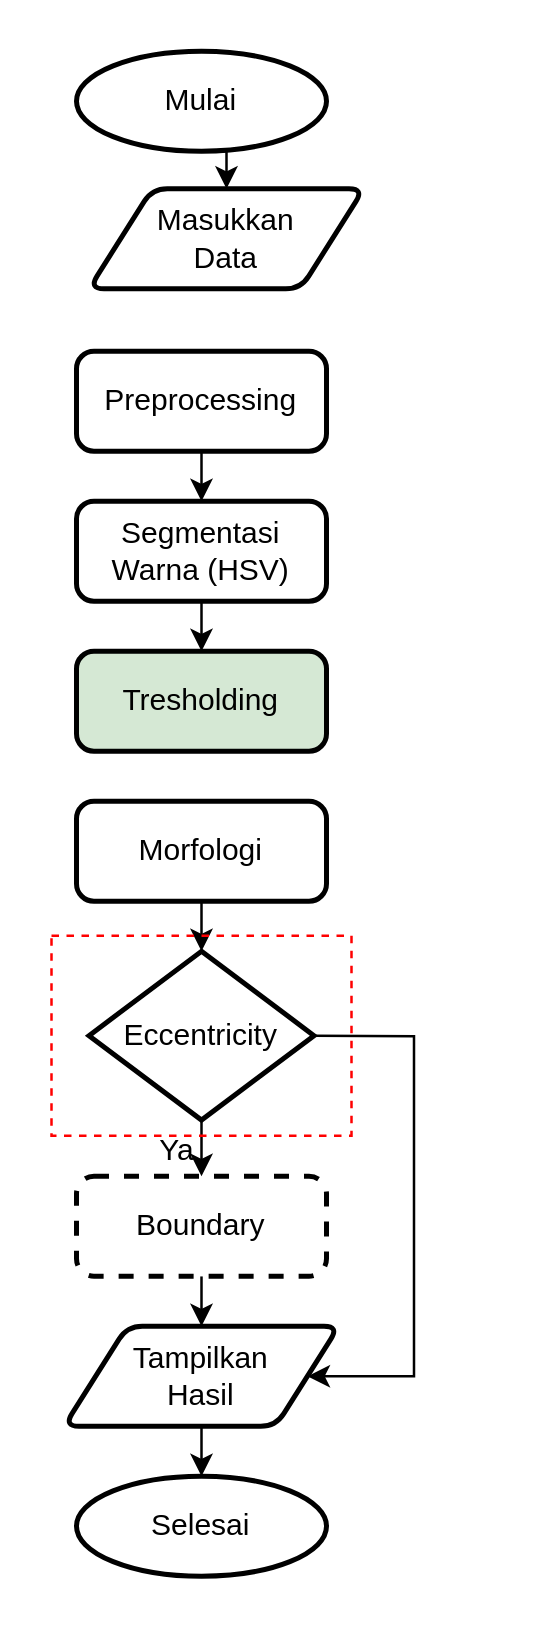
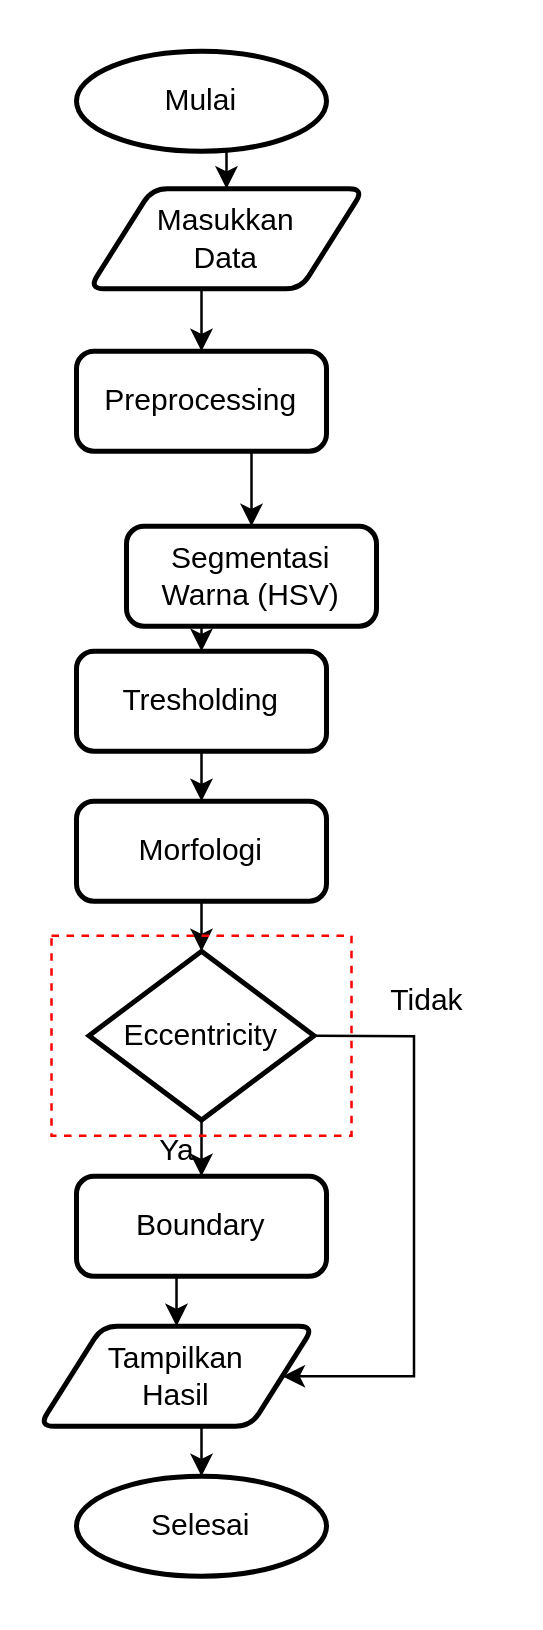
edge "Masukkan Data" -> "Preprocessing": added
node "Segmentasi Warna (HSV)": moved (201, 551) -> (251, 576)
node "Tresholding": fillcolor #d5e8d4 -> #ffffff
edge "Tresholding" -> "Morfologi": added
node "Tidak": added
node "Boundary": style dashed -> solid
node "Tampilkan Hasil": moved (201, 1376) -> (176, 1376)
